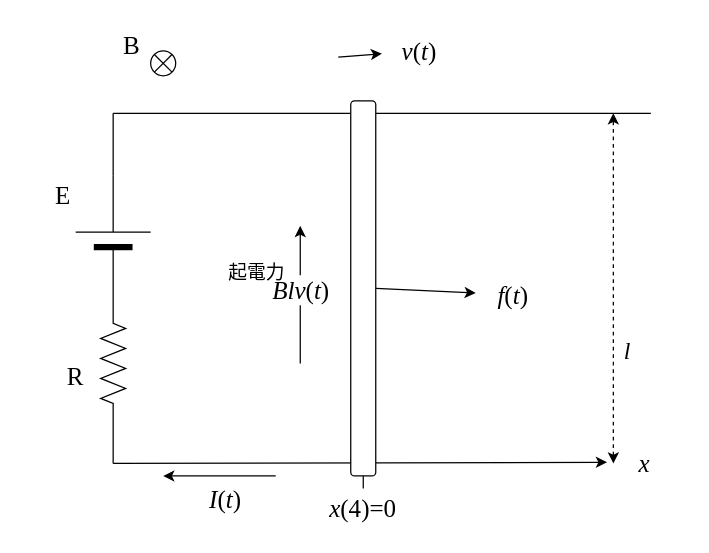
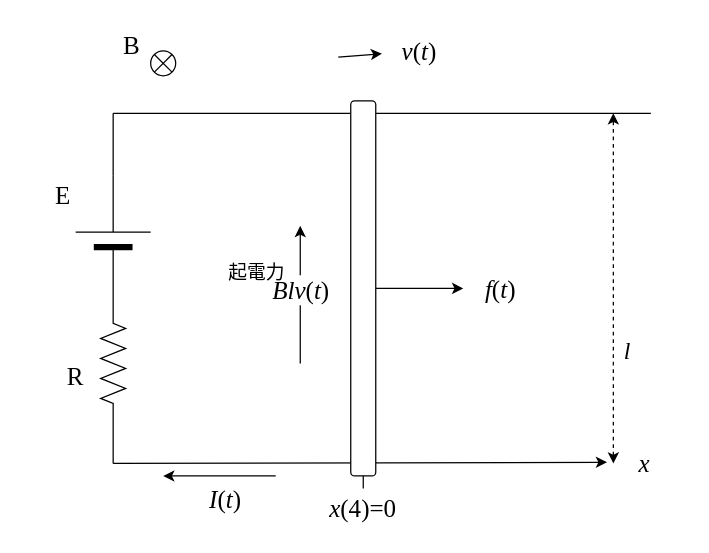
node "f(t)": moved (513, 294) -> (501, 288)
